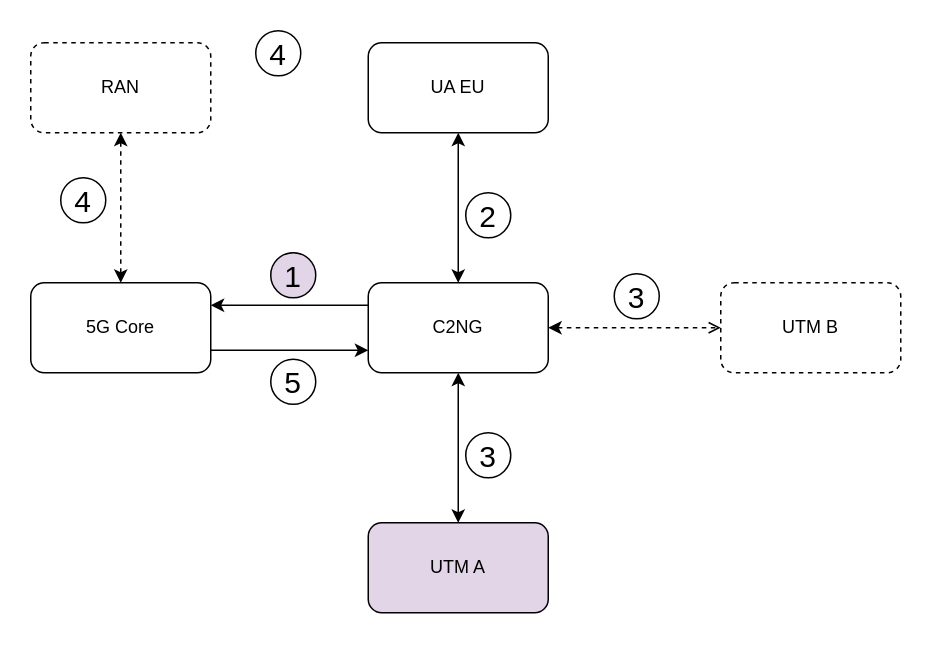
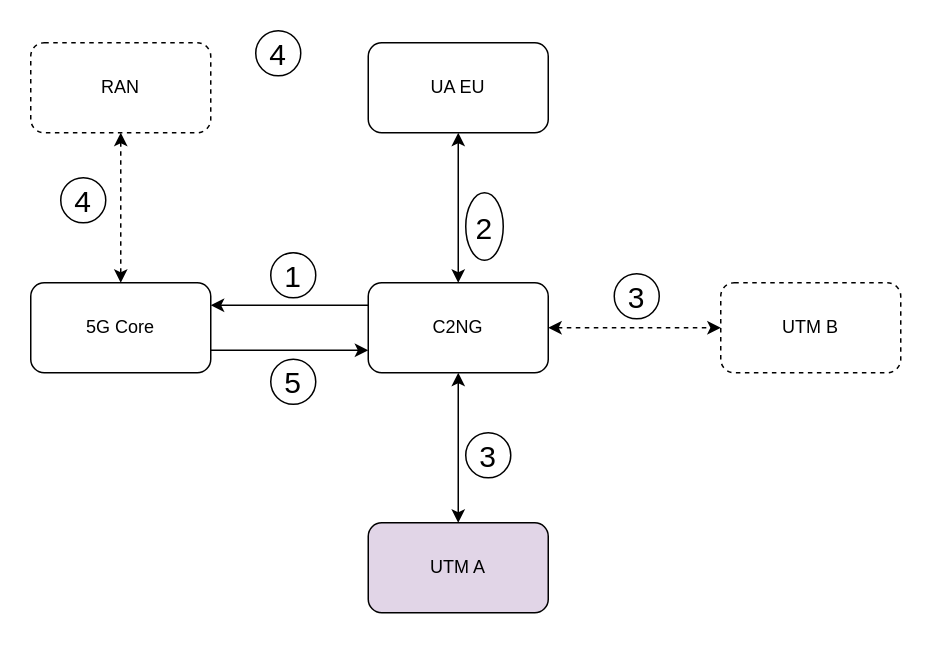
node "2": size 45x45 -> 38x68
node "1": fillcolor #e1d5e7 -> #ffffff
edge "C2NG" -- "UTM B": arrowhead open -> classic
